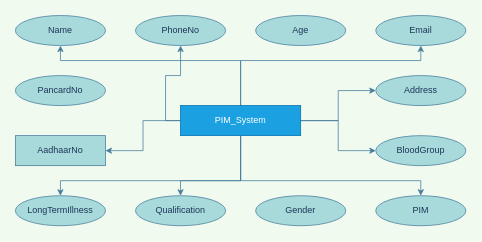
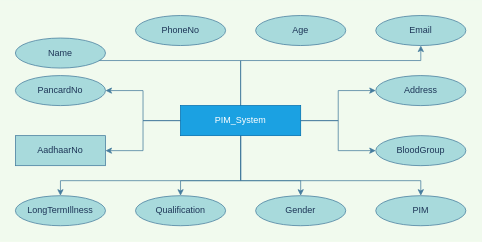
node "Name": moved (60, 30) -> (60, 53)
edge "PIM_System" -> "PhoneNo": now "PIM_System" -> "PancardNo"
edge "PIM_System" -> "Gender": added
